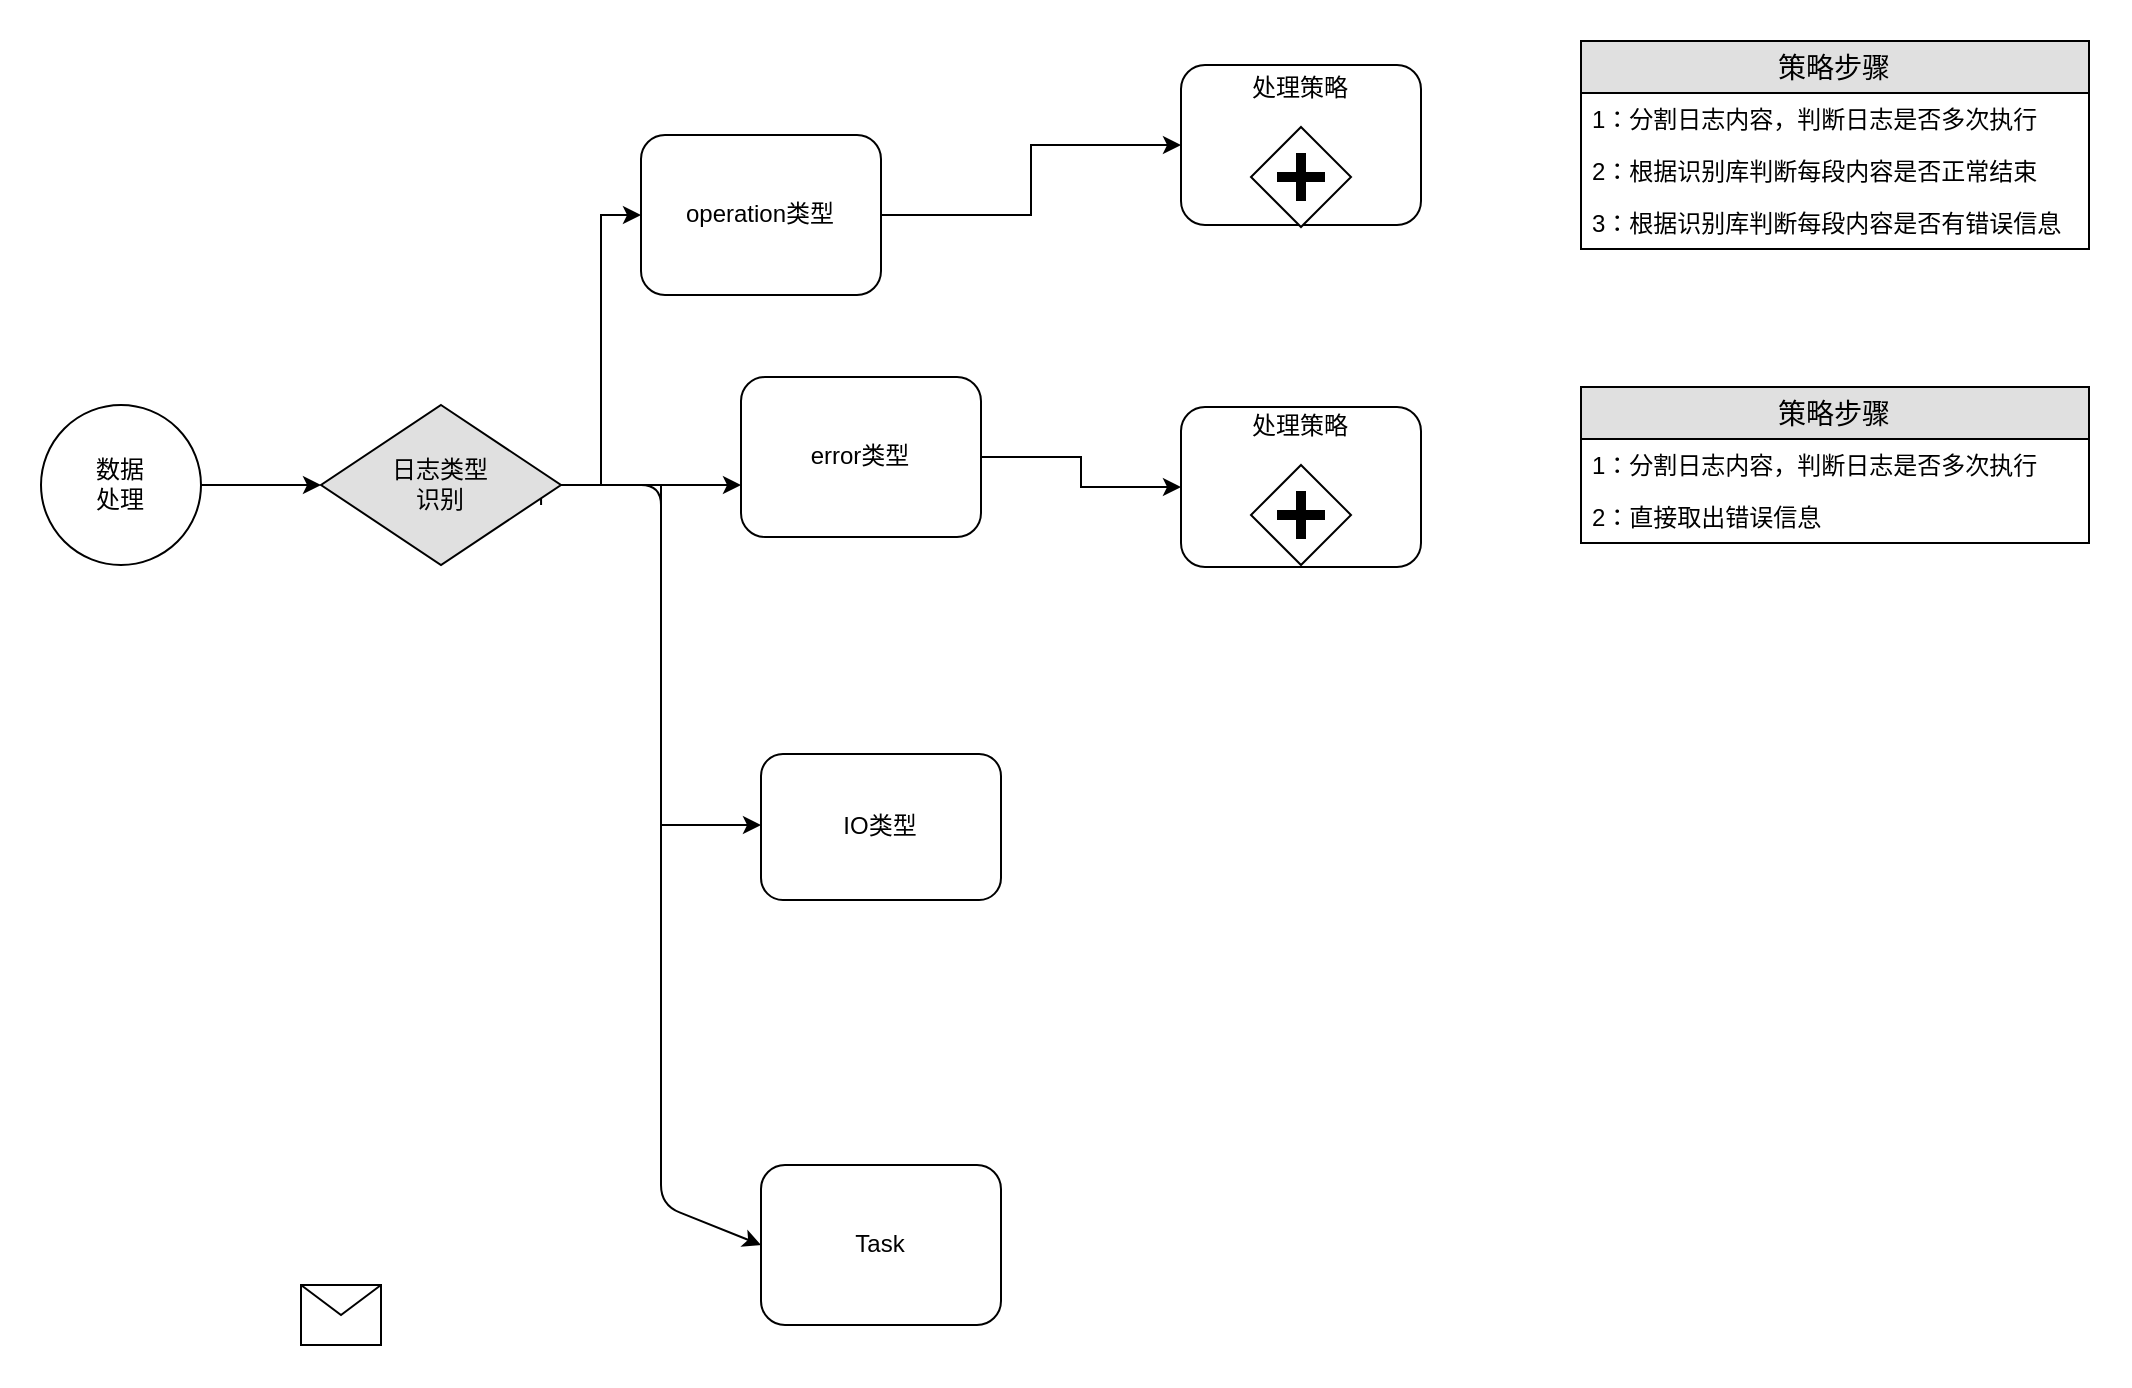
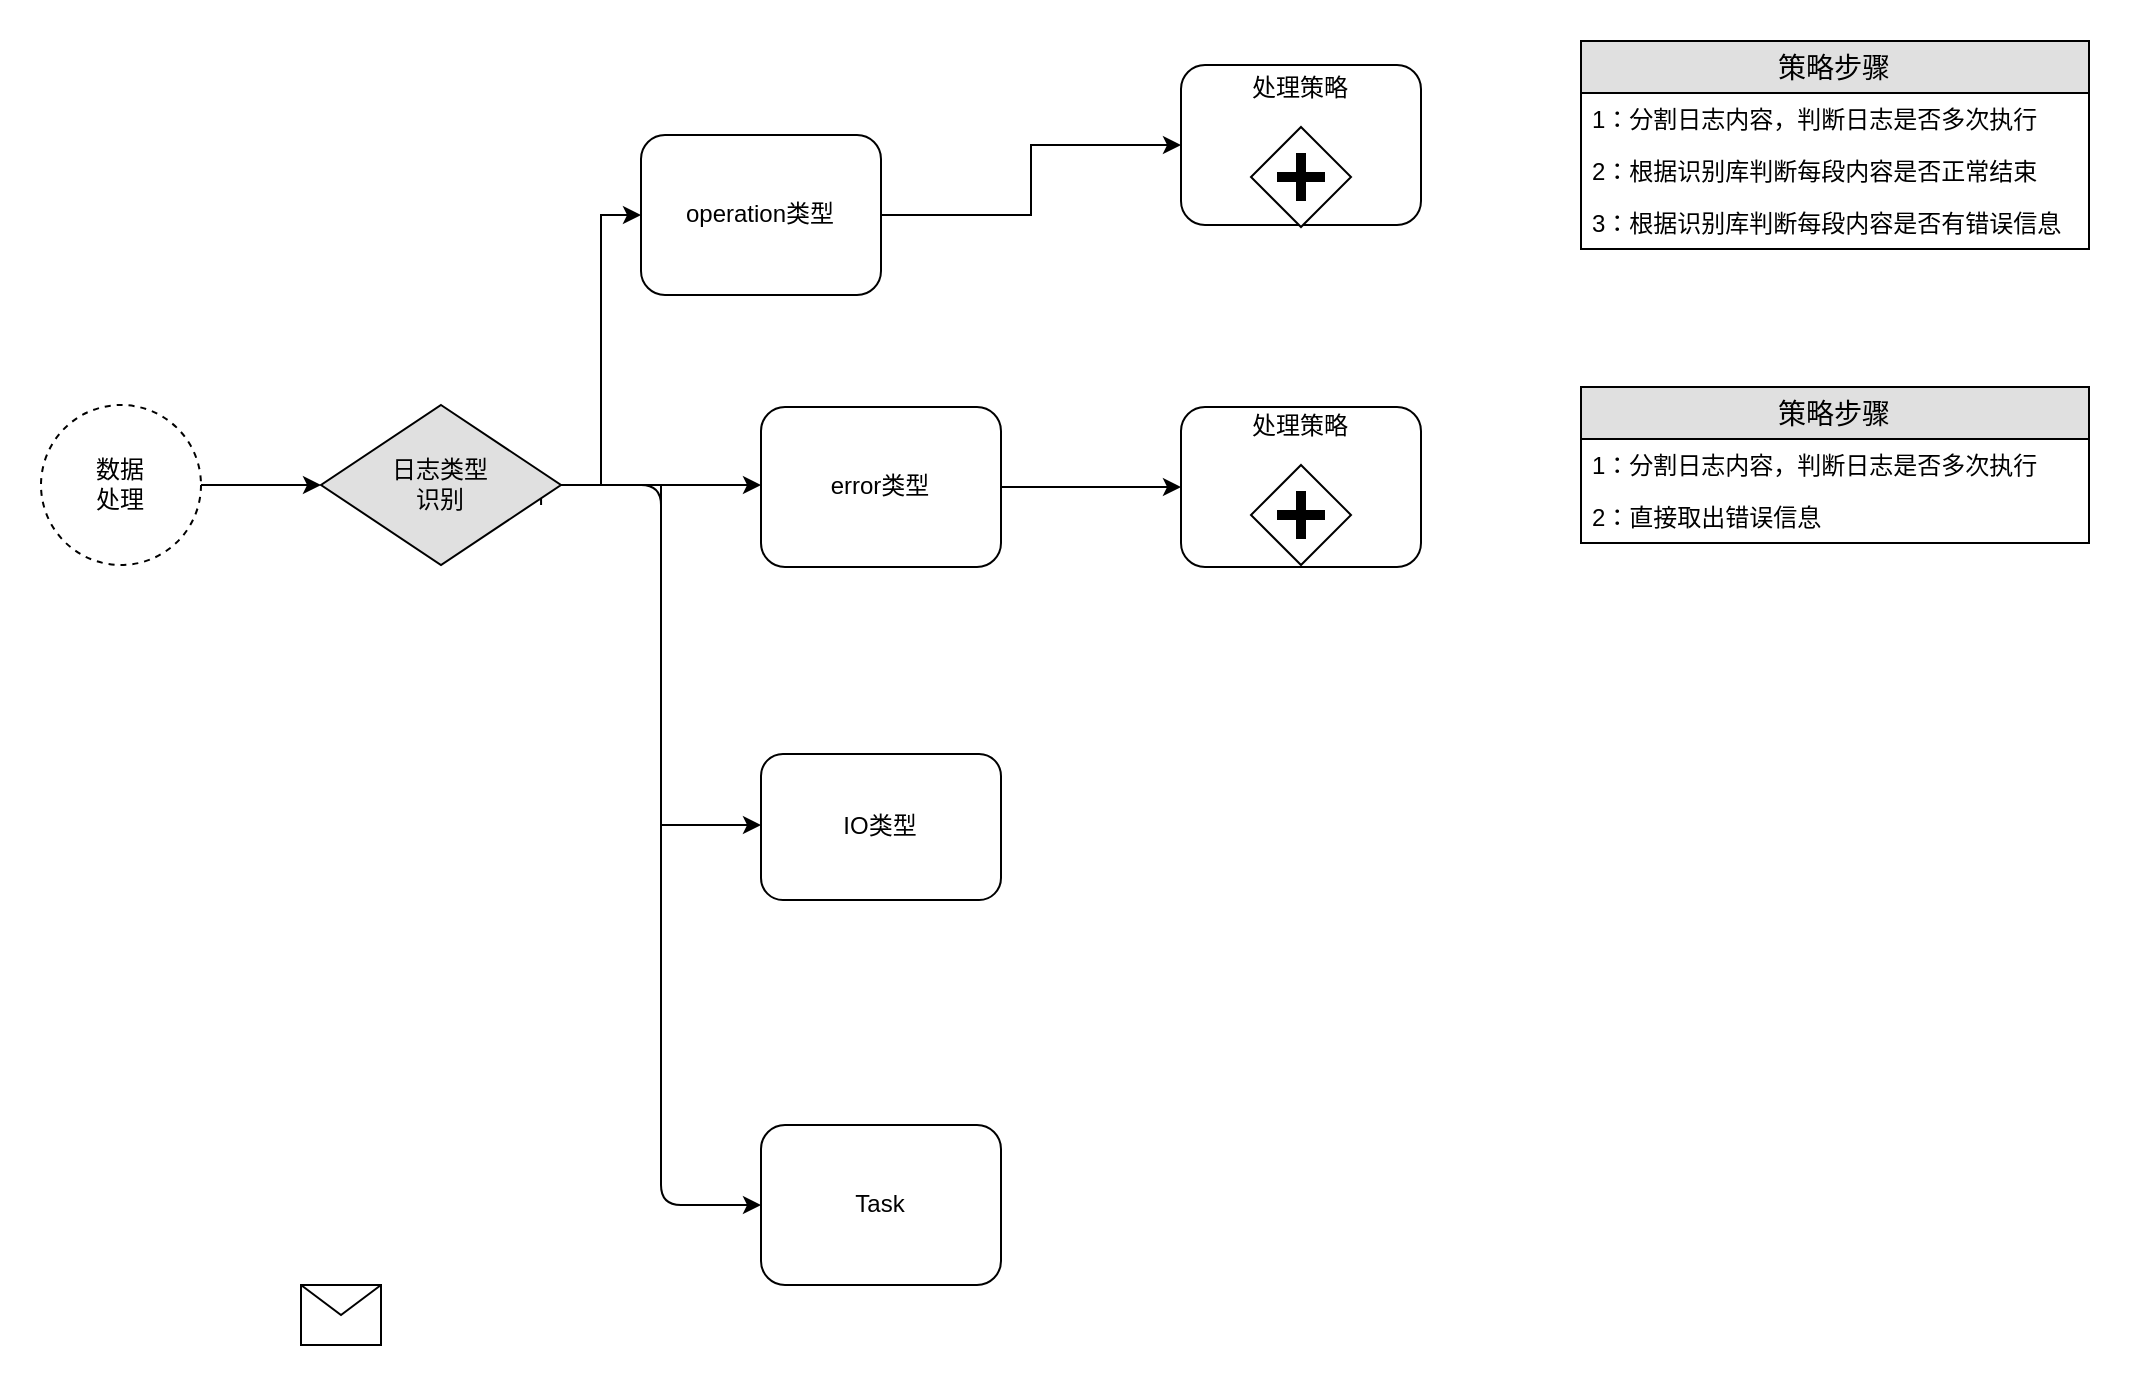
node "error类型": moved (861, 457) -> (881, 487)
node "数据 处理": style solid -> dashed
node "Task": moved (881, 1245) -> (881, 1205)
